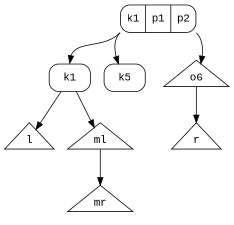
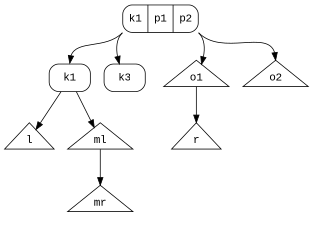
node "k5": label "k5" -> "k3"
node "o6": label "o6" -> "o1"
node "o2": added
